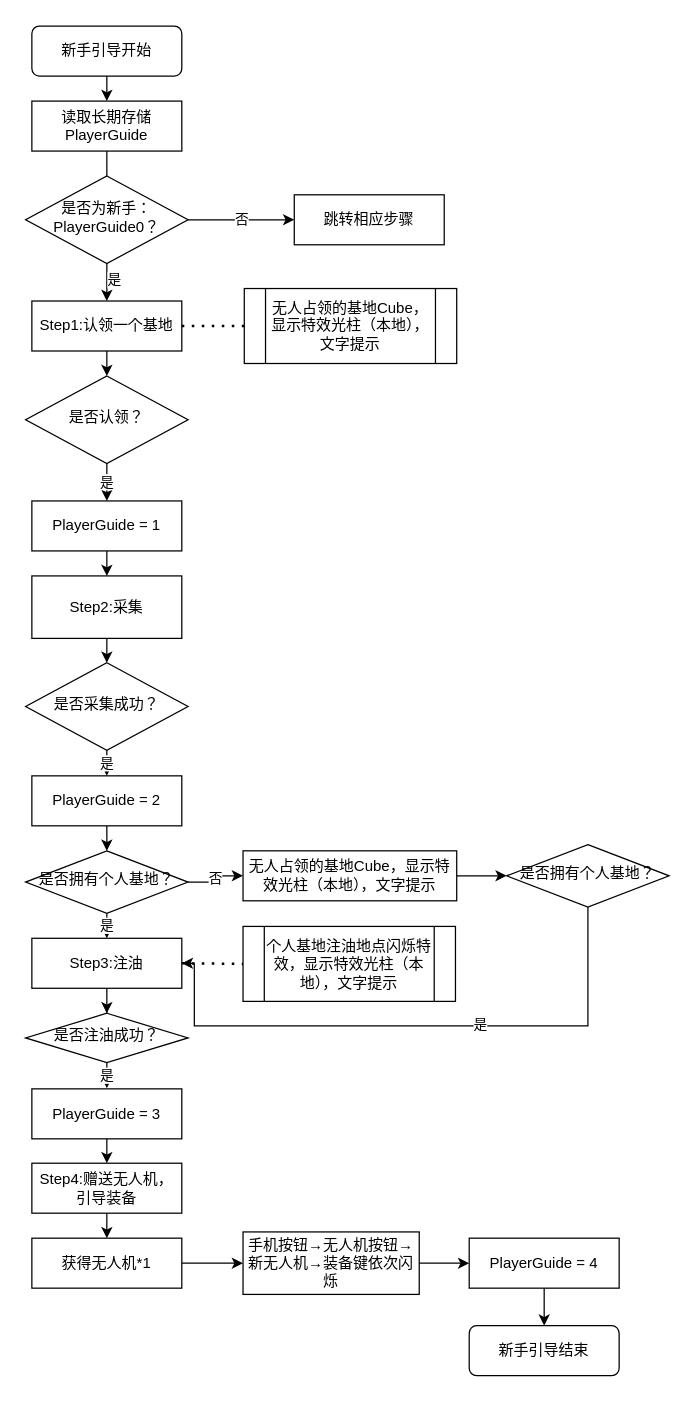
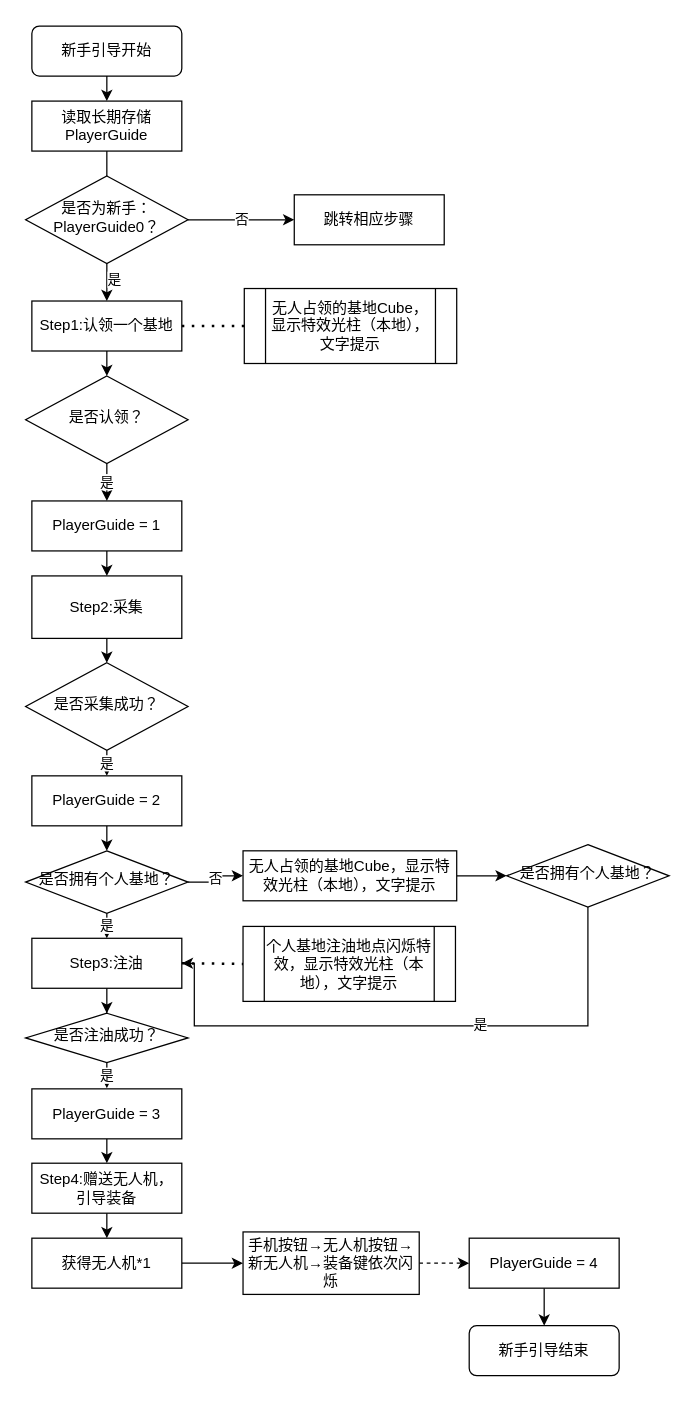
edge "手机按钮→无人机按钮→新无人机→装备键依次闪烁" -> "PlayerGuide = 4": style solid -> dashed
